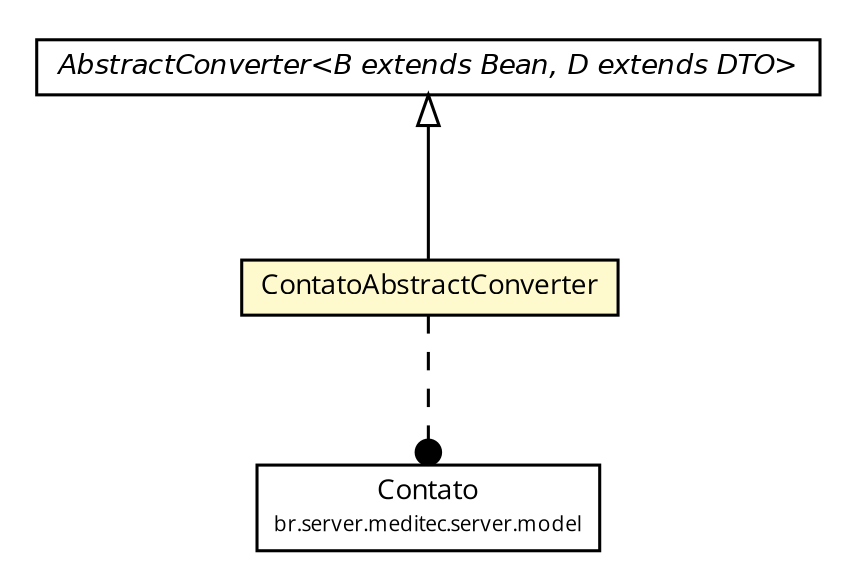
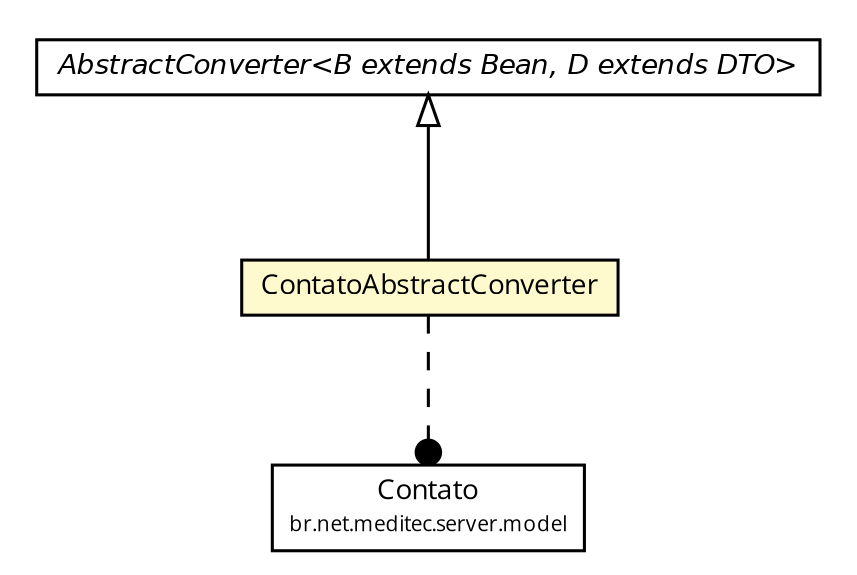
node "Contato": text "br.server.meditec.server.model" -> "br.net.meditec.server.model"
